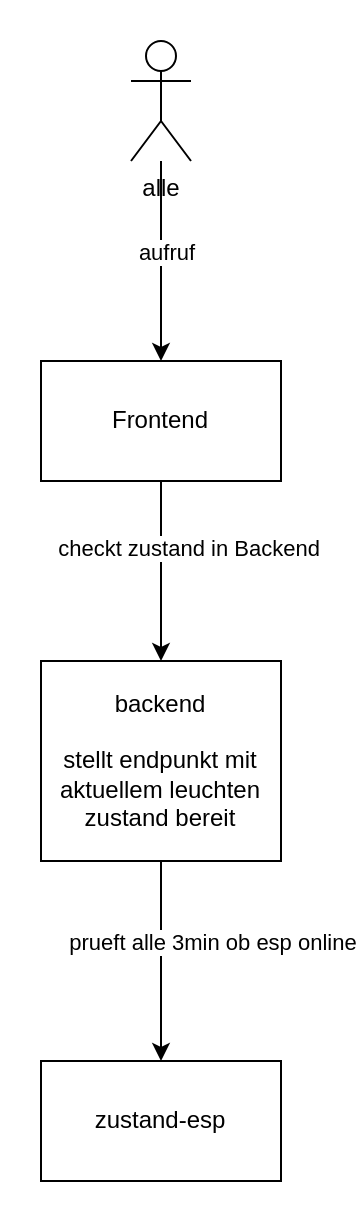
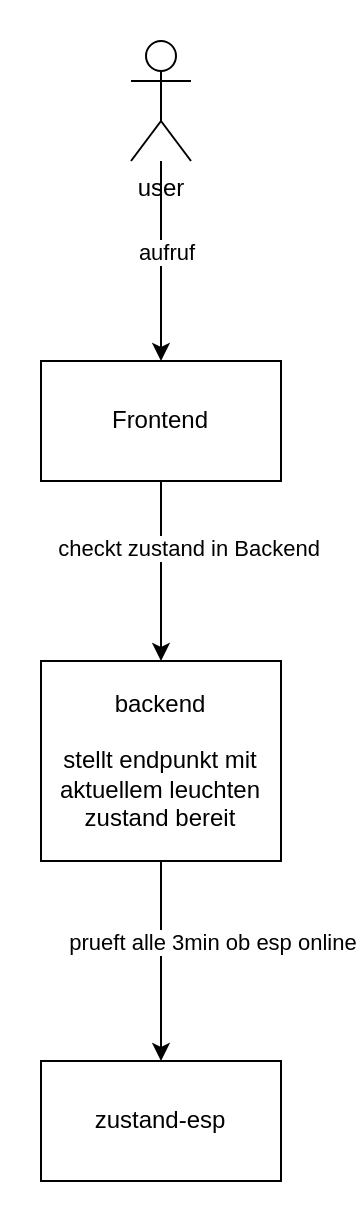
node "alle": label "alle" -> "user"
